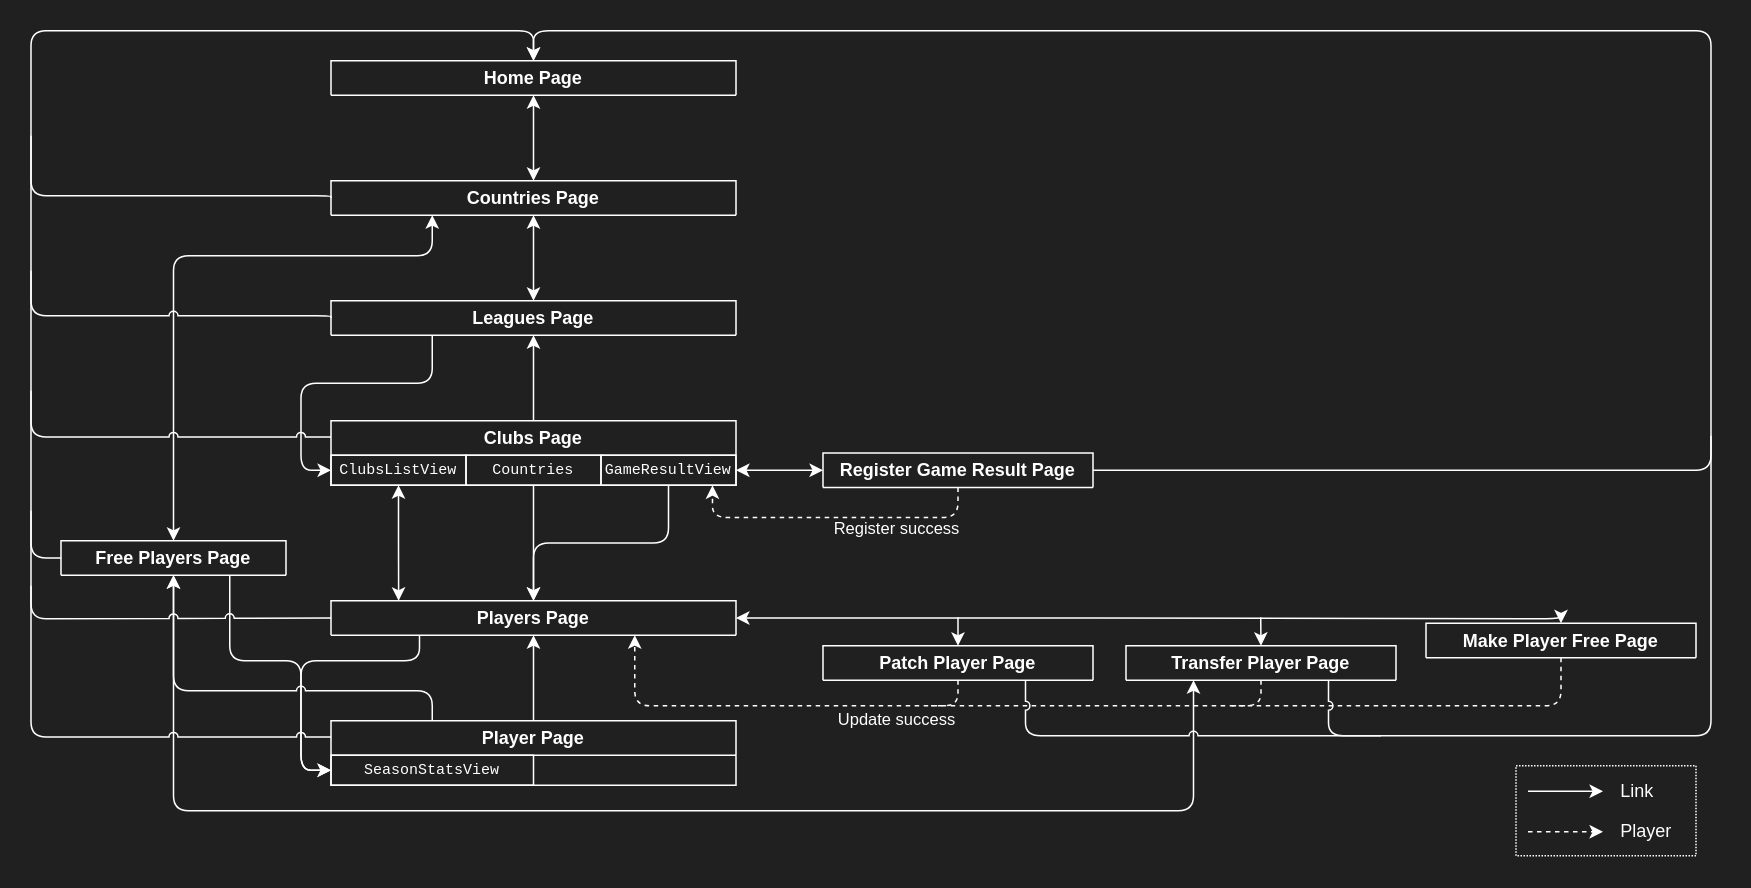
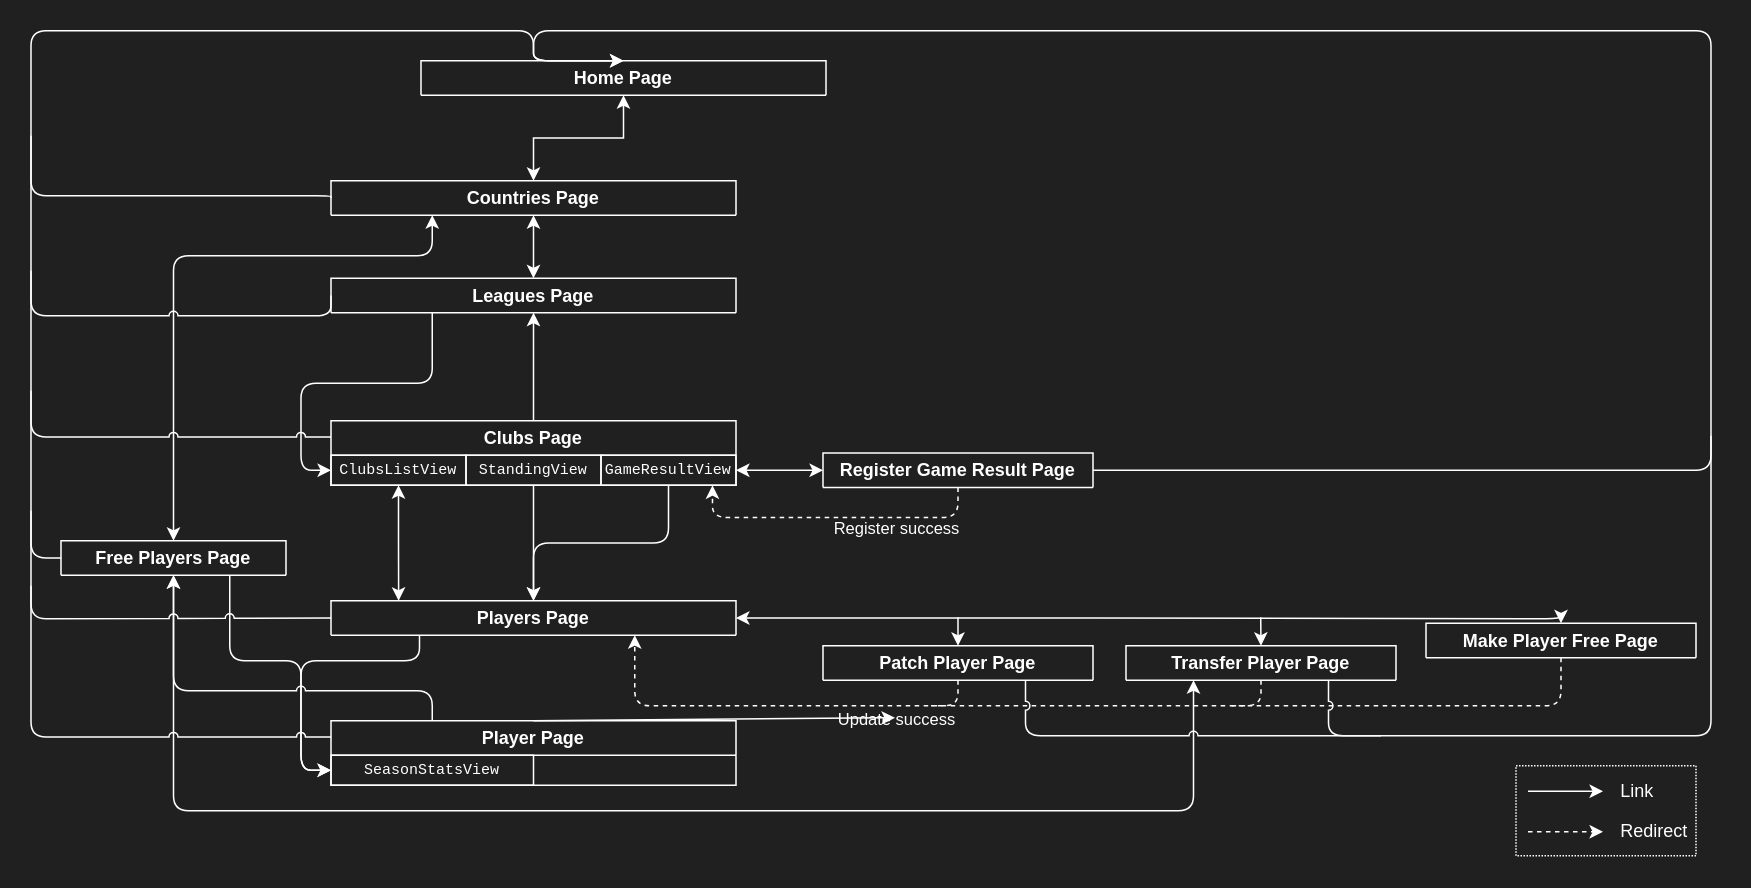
node "Home Page": moved (533, 78) -> (623, 78)
node "Leagues Page": moved (533, 318) -> (533, 296)
node "Countries": label "Countries" -> "StandingView"
edge "Player Page" -> "Players Page": now "Player Page" -> "Update success"
node "Player": label "Player" -> "Redirect"
